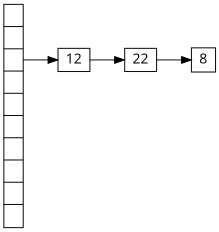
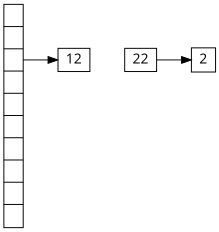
edge "12" -> "22": removed
node "8": label "8" -> "2"
